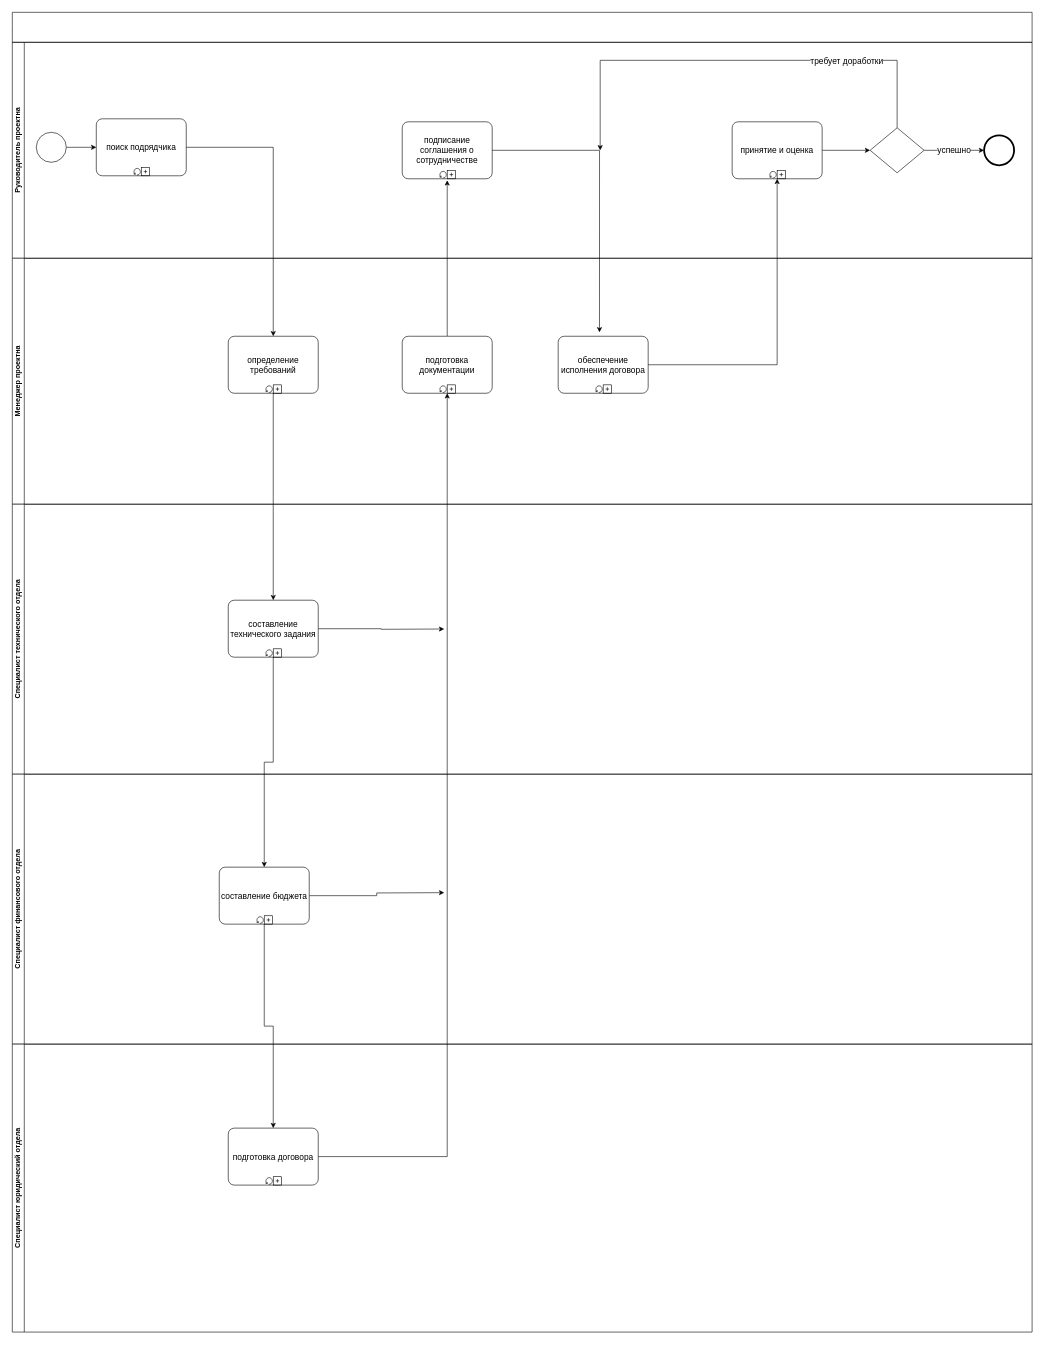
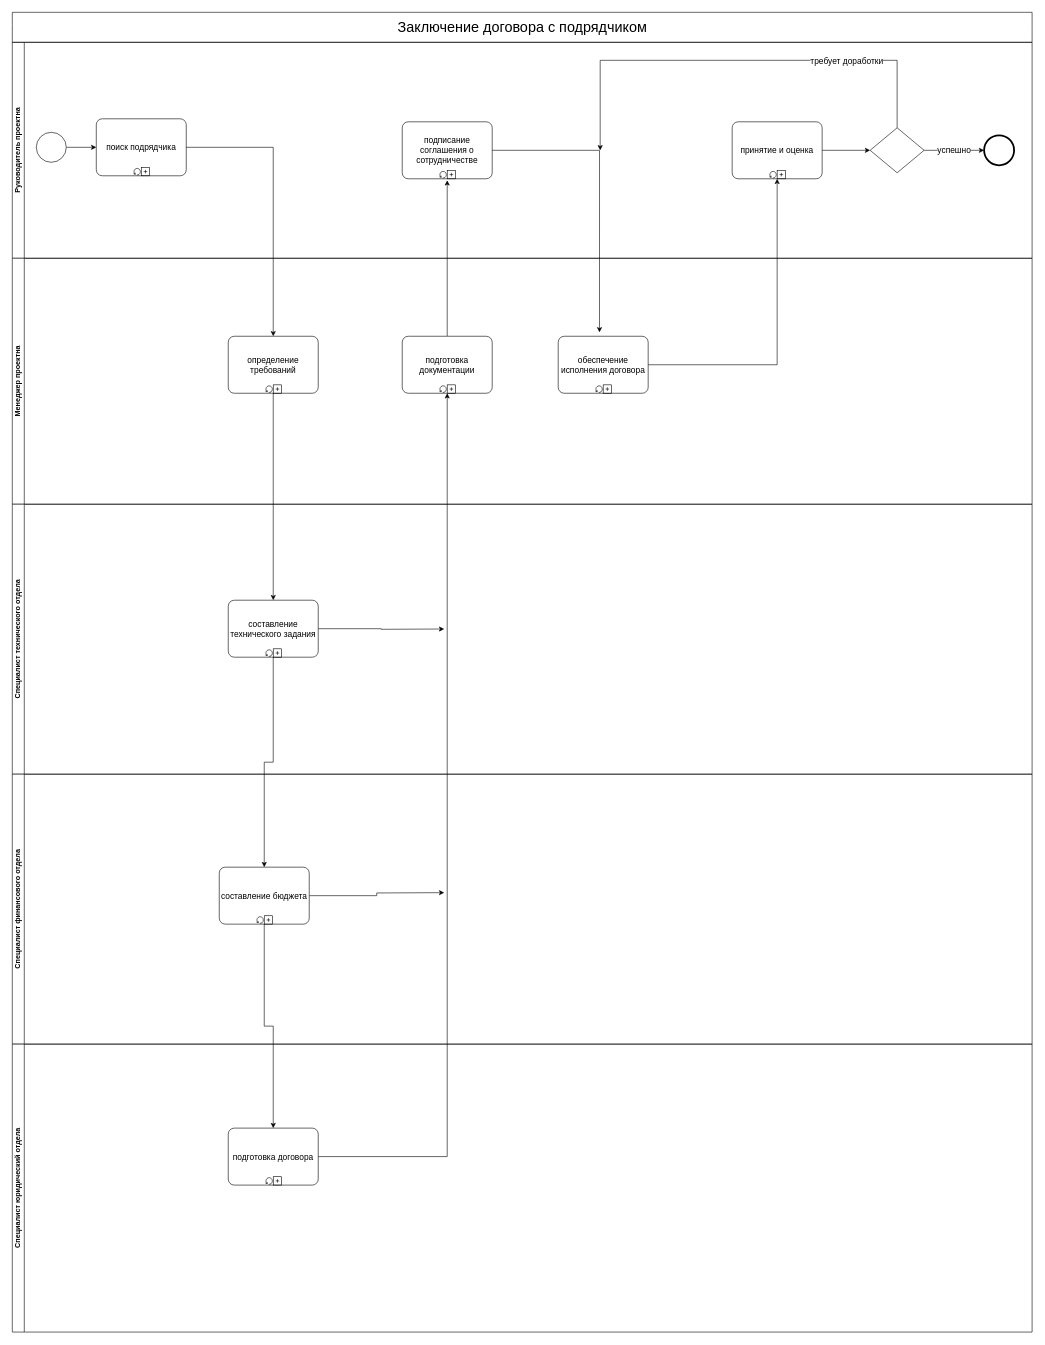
node "Заключение договора с подрядчиком": added
